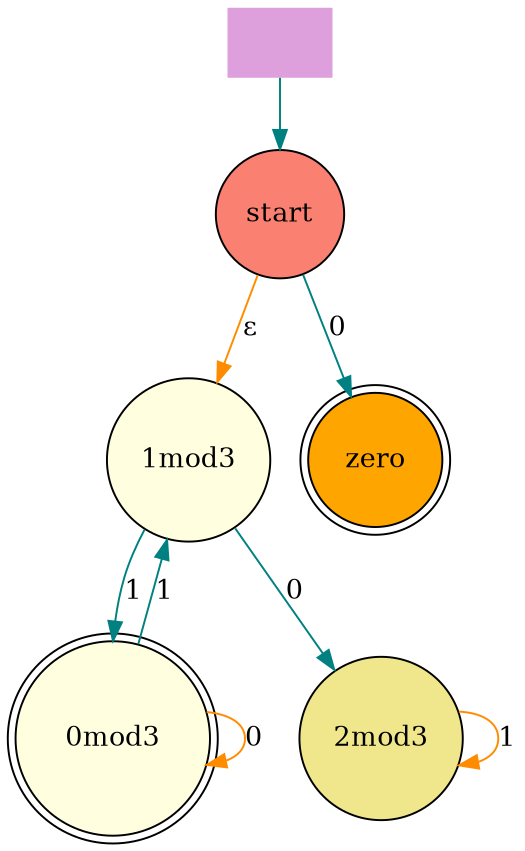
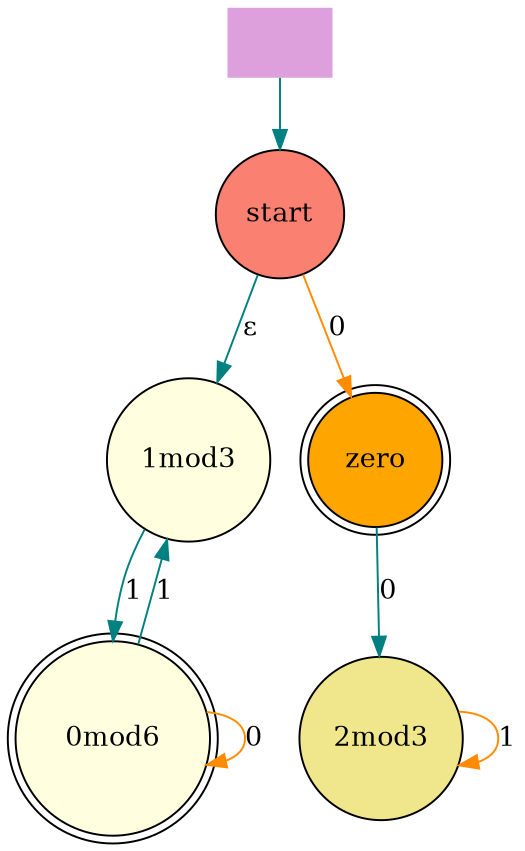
edge "start" -> "1mod3": color darkorange -> teal
edge "start" -> "zero": color teal -> darkorange
edge "1mod3" -> "2mod3": now "zero" -> "2mod3"
node "0mod3": label "0mod3" -> "0mod6"
